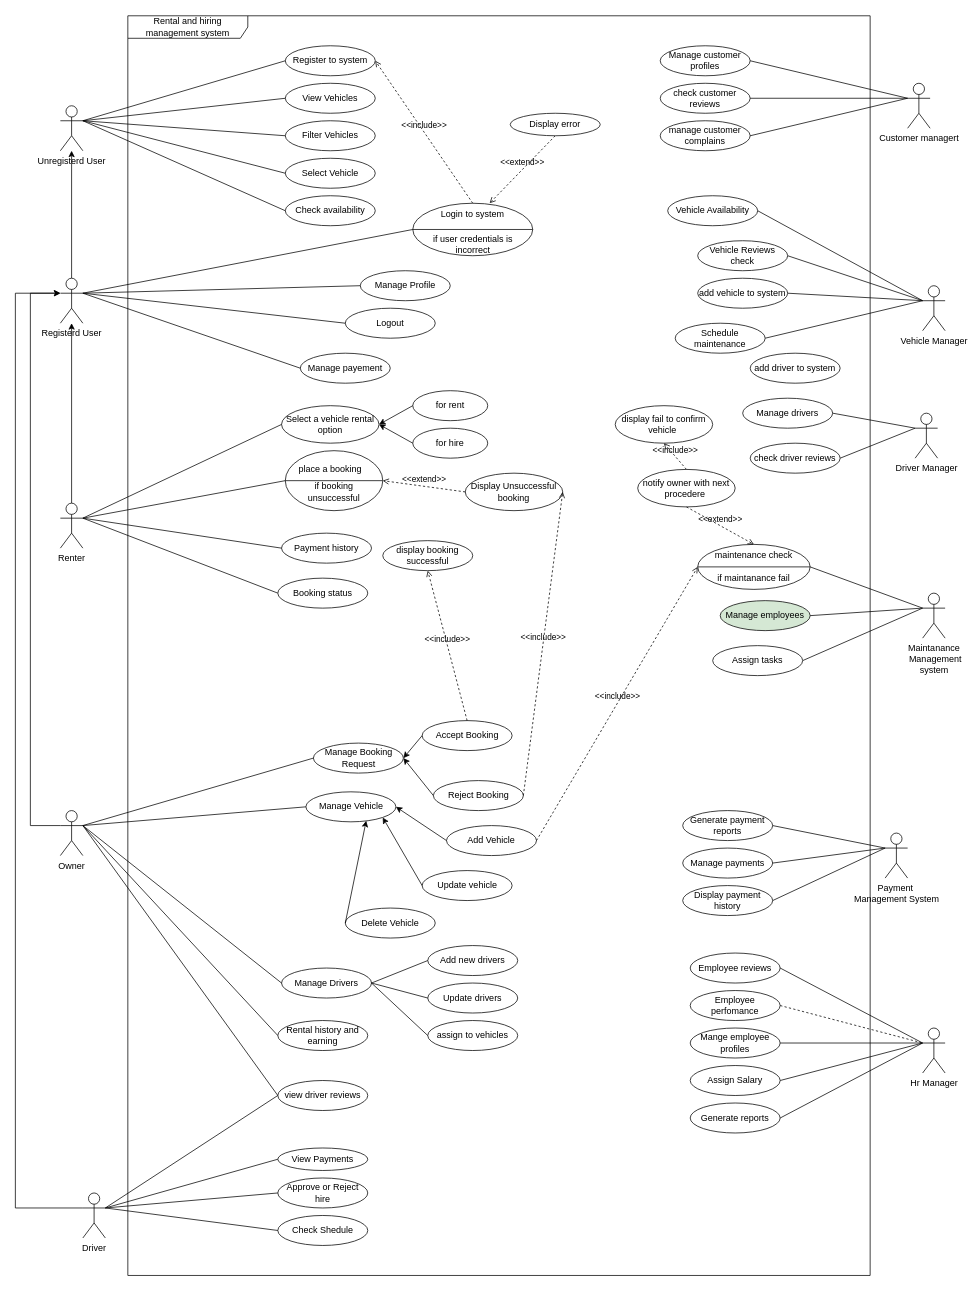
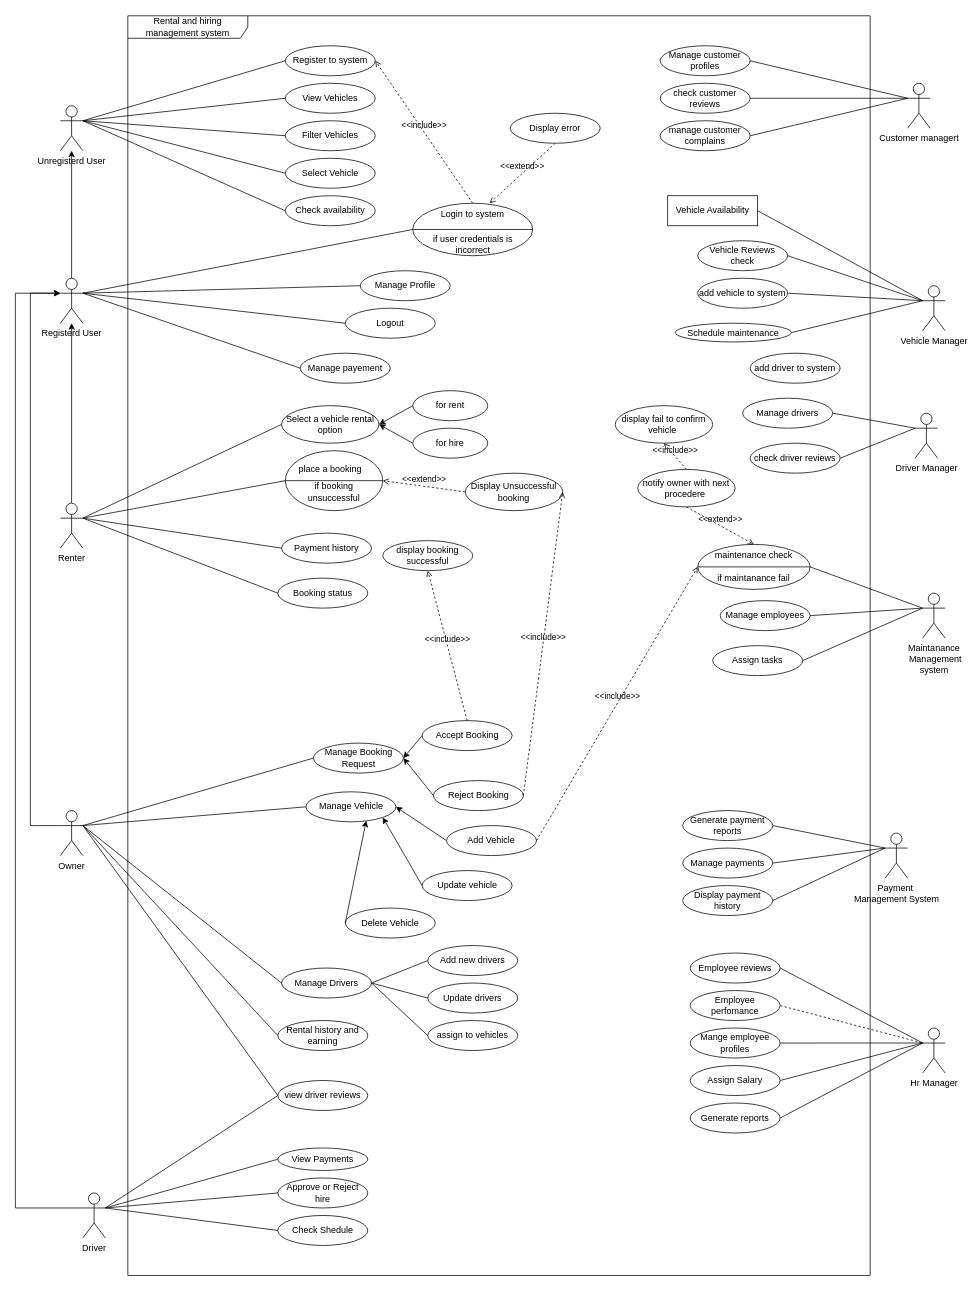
node "Display error": size 90x23 -> 90x30
node "Vehicle Availability": shape ellipse -> rectangle
node "Schedule maintenance": size 90x30 -> 116x19
node "Manage employees": fillcolor #d5e8d4 -> #ffffff
